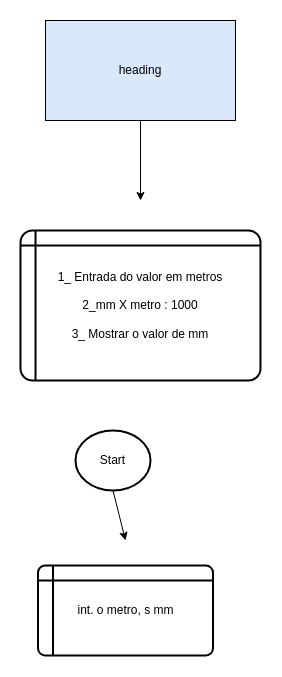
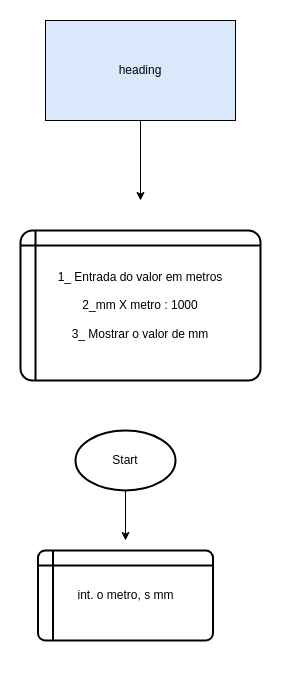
node "Start": size 75x60 -> 100x60
node "int. o metro, s mm": moved (126, 611) -> (126, 596)
